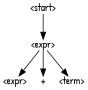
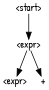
node "<term>": removed
